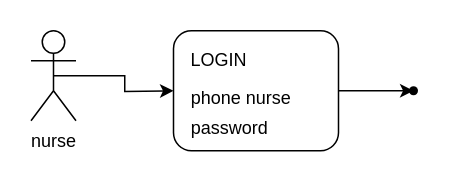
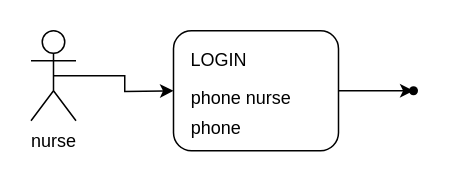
node "password": label "password" -> "phone"
